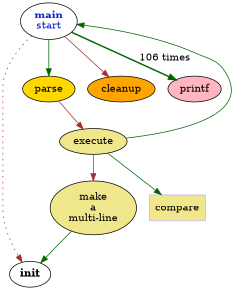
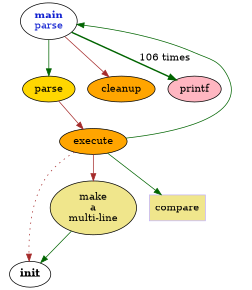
node "main": text "start" -> "parse"
node "execute": fillcolor khaki -> orange
edge "main" -> "init": now "execute" -> "init"
